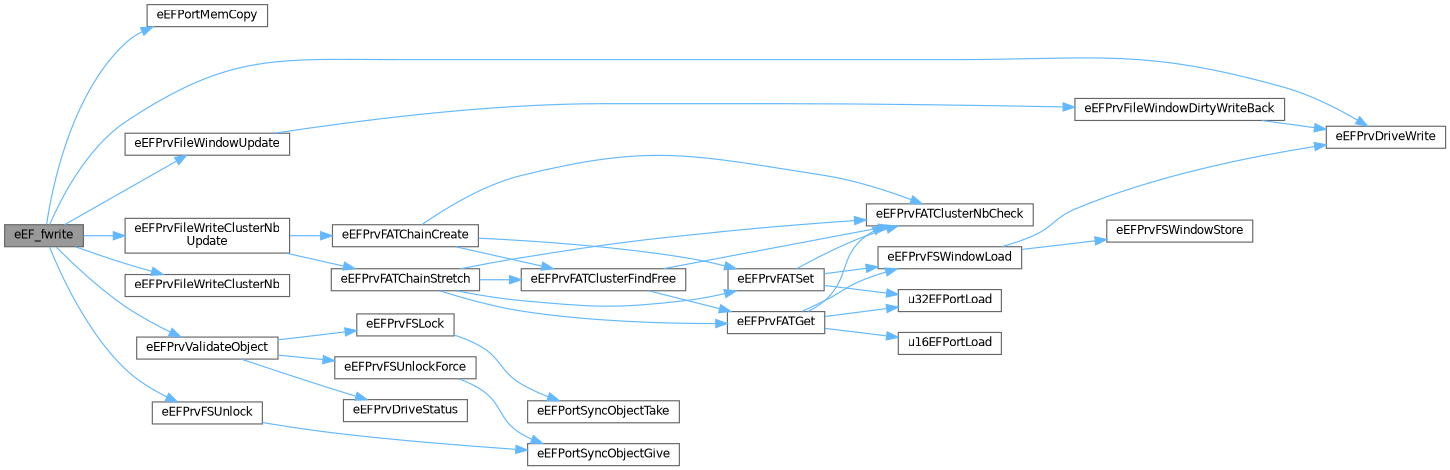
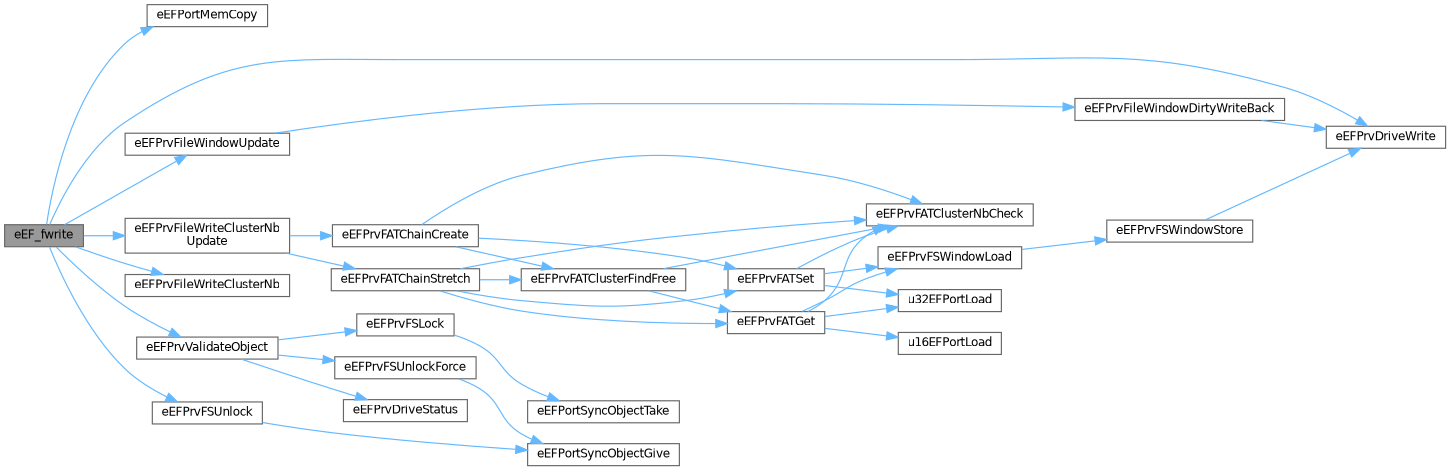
edge "eEFPrvFSWindowLoad" -> "eEFPrvDriveWrite": now "eEFPrvFSWindowStore" -> "eEFPrvDriveWrite"
